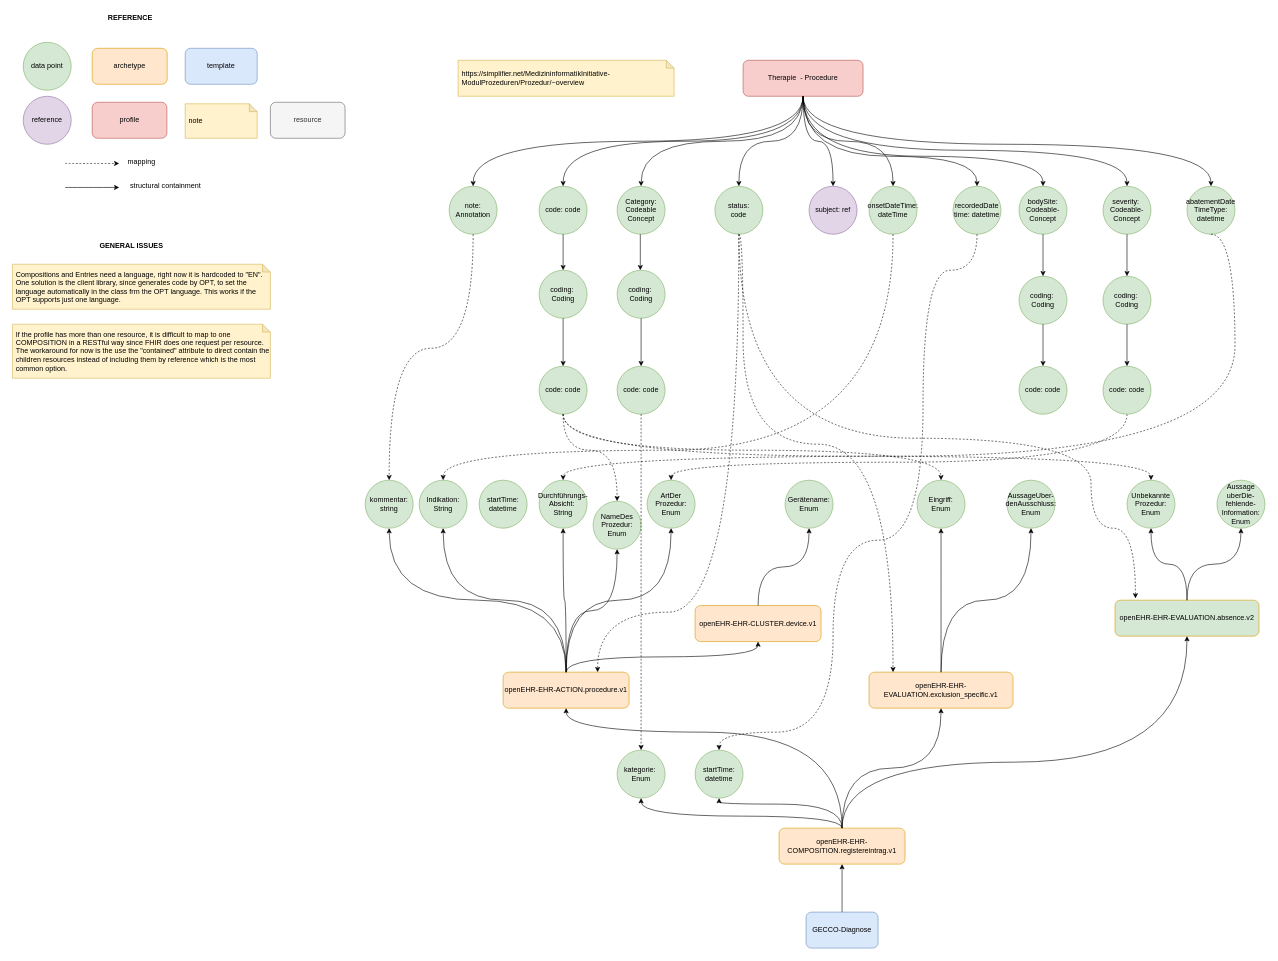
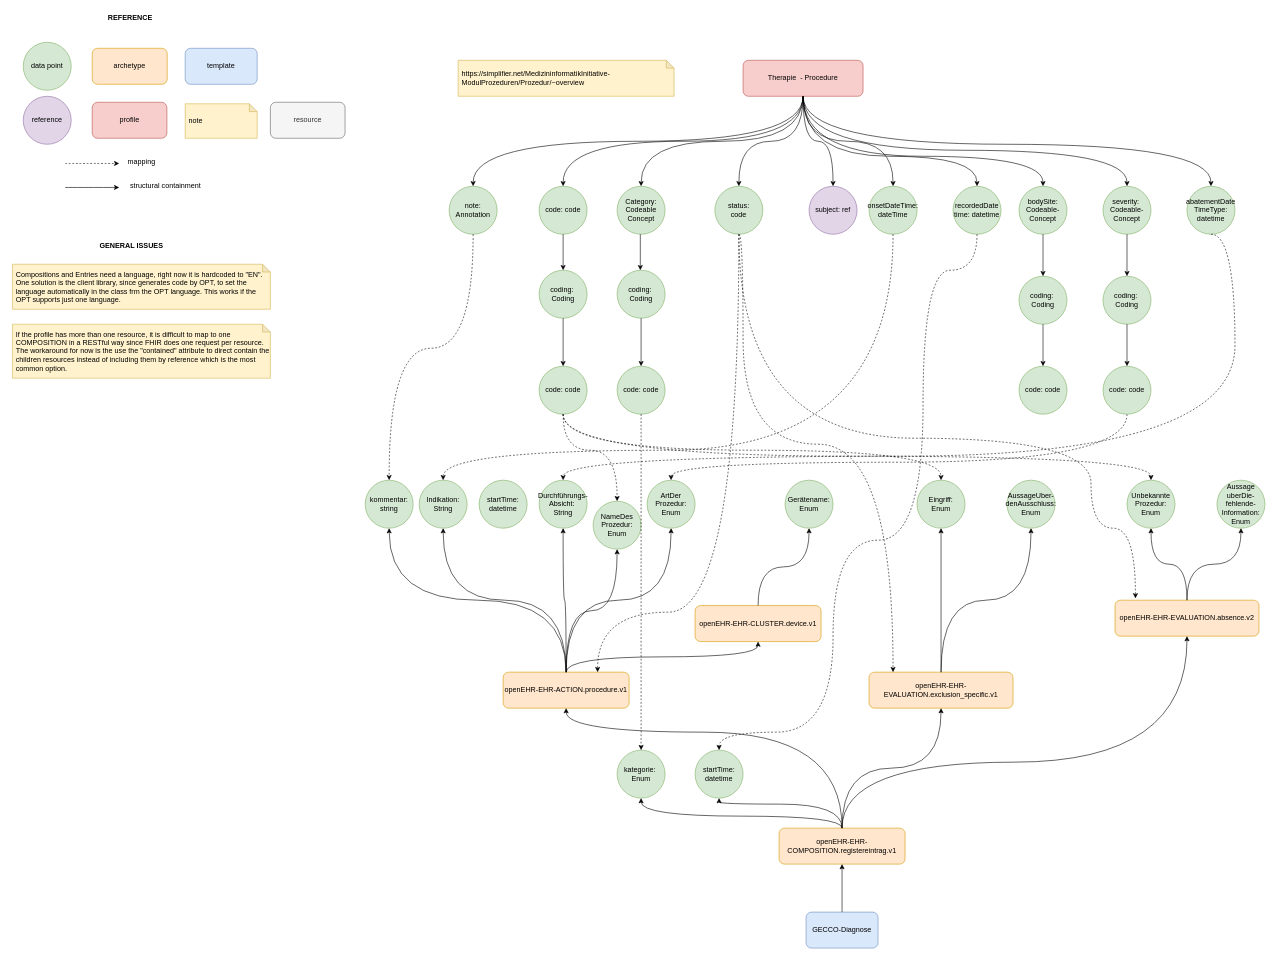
node "openEHR-EHR-EVALUATION.absence.v2": fillcolor #d5e8d4 -> #ffe6cc
